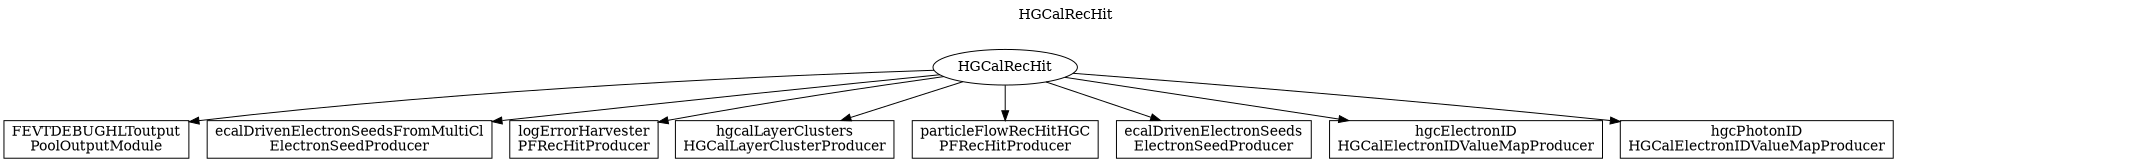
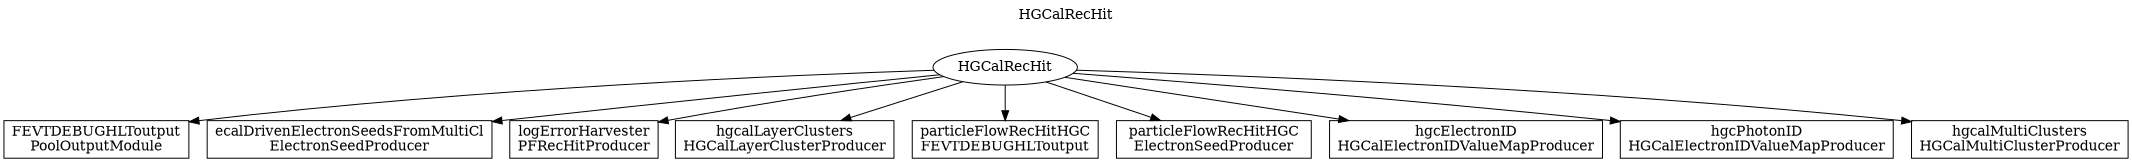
node "particleFlowRecHitHGC PFRecHitProducer": label "particleFlowRecHitHGC PFRecHitProducer" -> "particleFlowRecHitHGC FEVTDEBUGHLToutput"
node "ecalDrivenElectronSeeds ElectronSeedProducer": label "ecalDrivenElectronSeeds ElectronSeedProducer" -> "particleFlowRecHitHGC ElectronSeedProducer"
node "hgcalMultiClusters HGCalMultiClusterProducer": added
